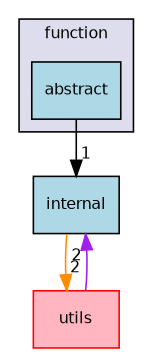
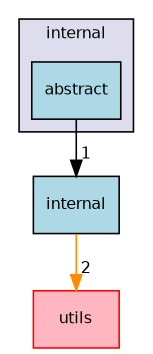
cluster "function": label "function" -> "internal"
edge "utils" -> "internal": removed
